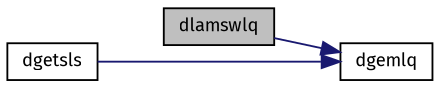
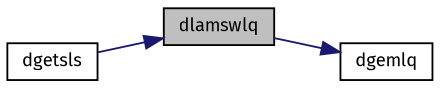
edge "dgetsls" -> "dgemlq": now "dgetsls" -> "dlamswlq"
